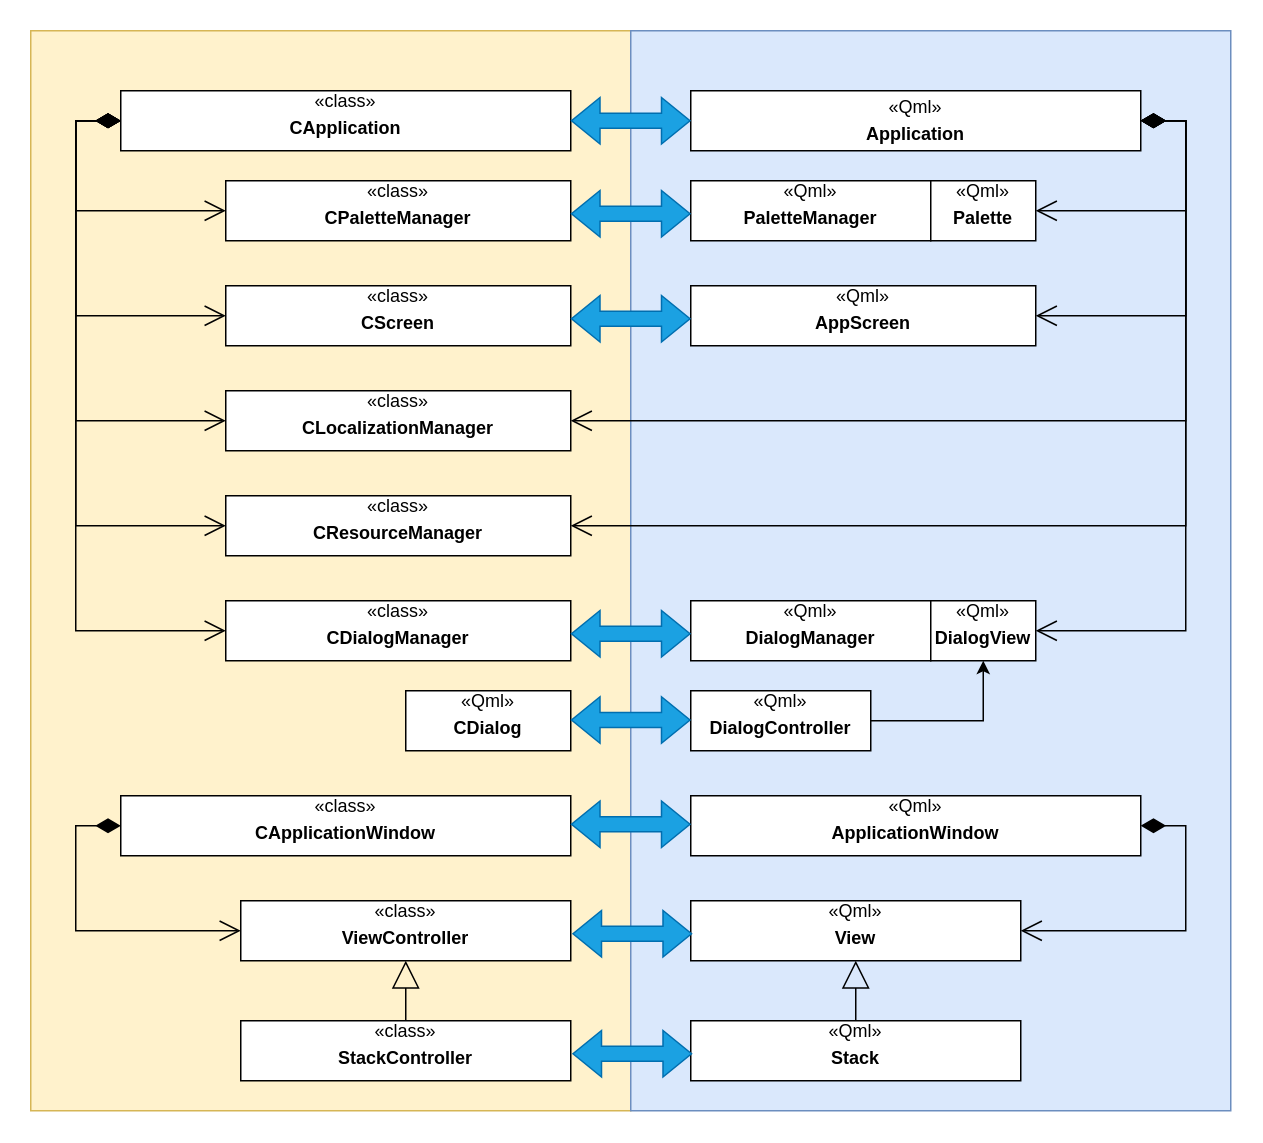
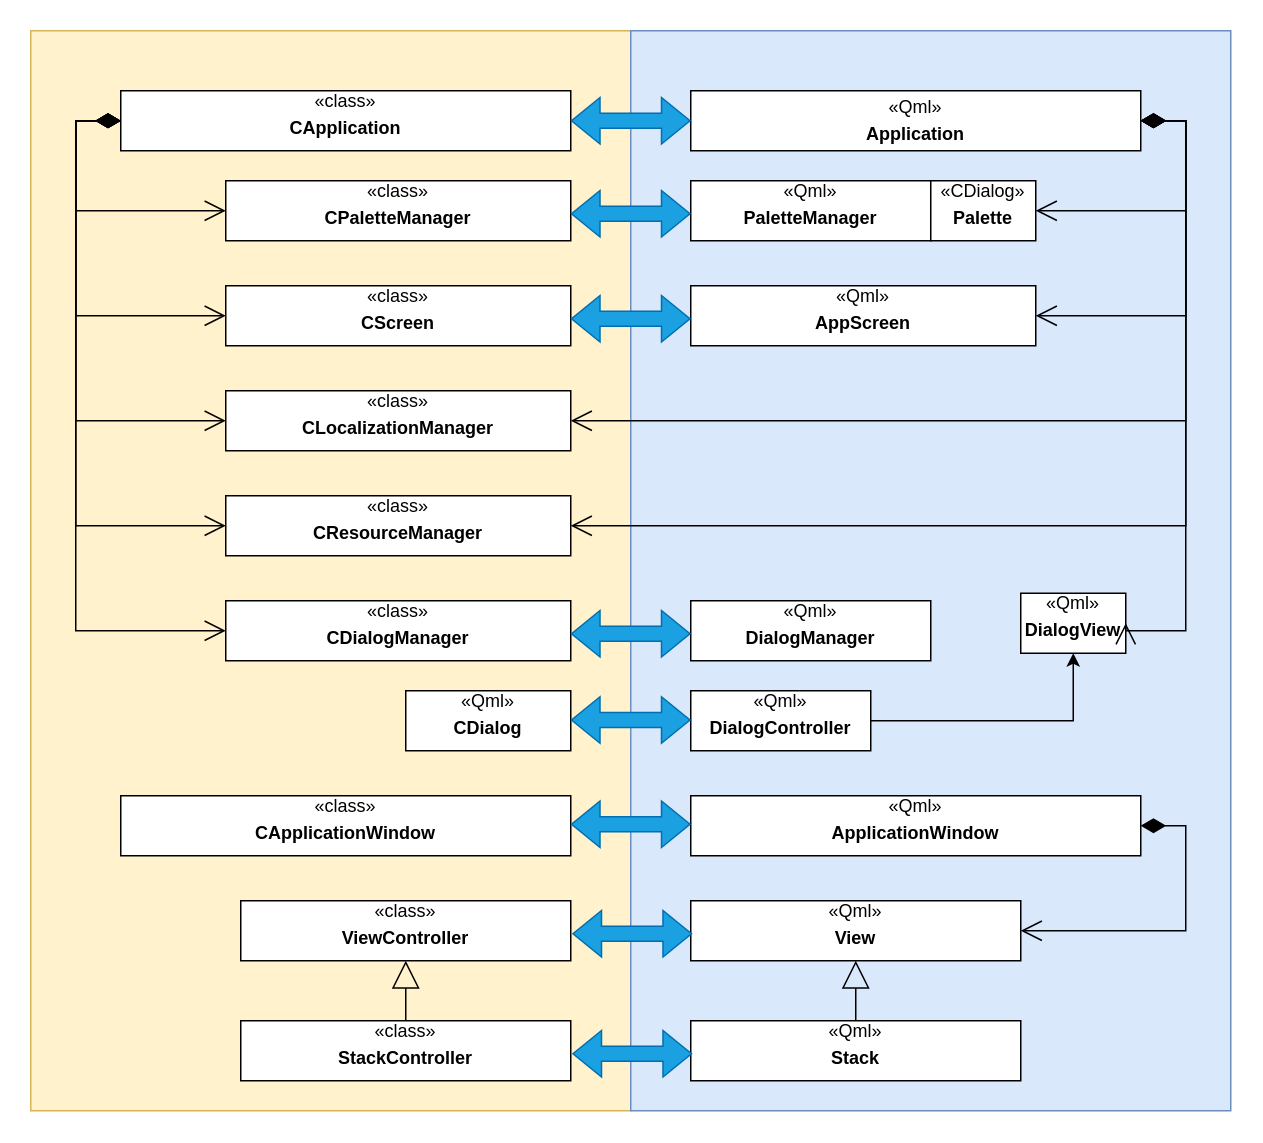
node "«Qml»Palette": label "«Qml»Palette" -> "«CDialog»Palette"
node "«Qml»DialogView": moved (983, 631) -> (1073, 623)
edge "«class»CApplicationWindow" -- "«class»ViewController": removed
